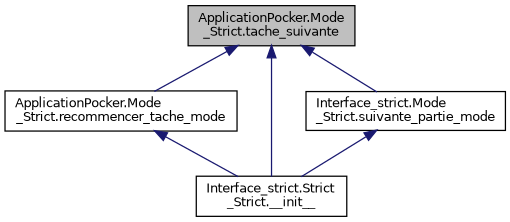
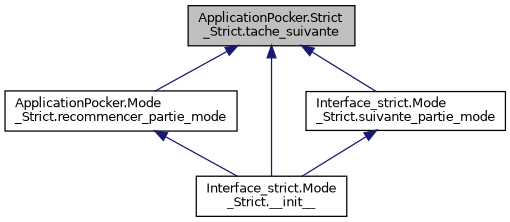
node "ApplicationPocker.Mode _Strict.tache_suivante": label "ApplicationPocker.Mode _Strict.tache_suivante" -> "ApplicationPocker.Strict _Strict.tache_suivante"
node "ApplicationPocker.Mode _Strict.recommencer_tache_mode": label "ApplicationPocker.Mode _Strict.recommencer_tache_mode" -> "ApplicationPocker.Mode _Strict.recommencer_partie_mode"
node "Interface_strict.Strict _Strict.__init__": label "Interface_strict.Strict _Strict.__init__" -> "Interface_strict.Mode _Strict.__init__"
